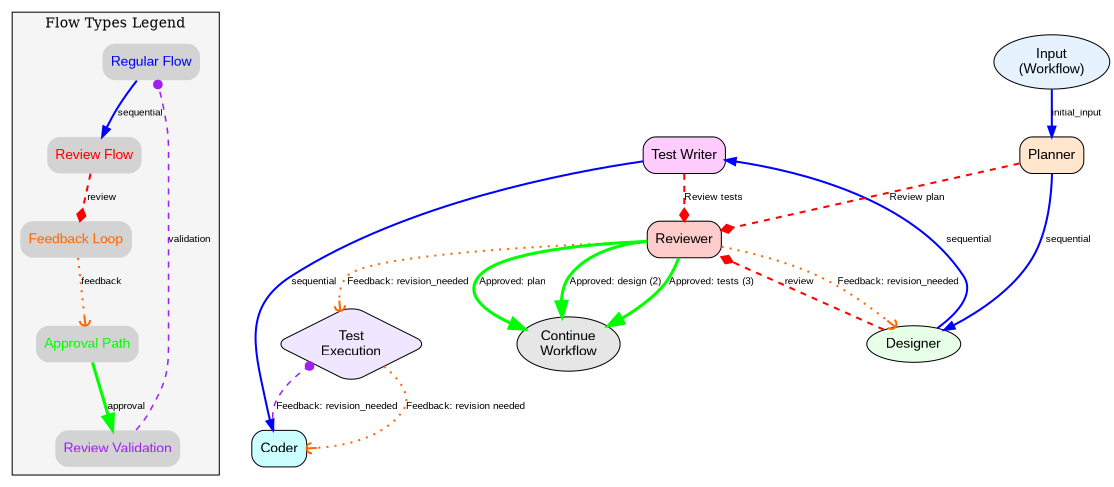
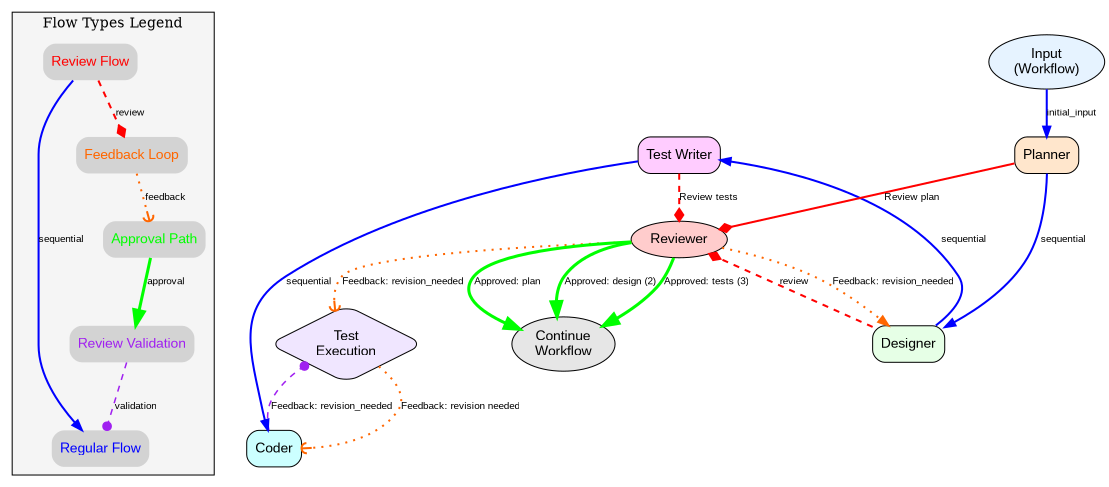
edge "Regular Flow" -> "Review Flow": reversed
edge "Planner" -> "Reviewer": style dashed -> solid
node "Reviewer": shape box -> ellipse
edge "Reviewer" -> "Designer": arrowhead curve -> normal
node "Designer": shape ellipse -> box
